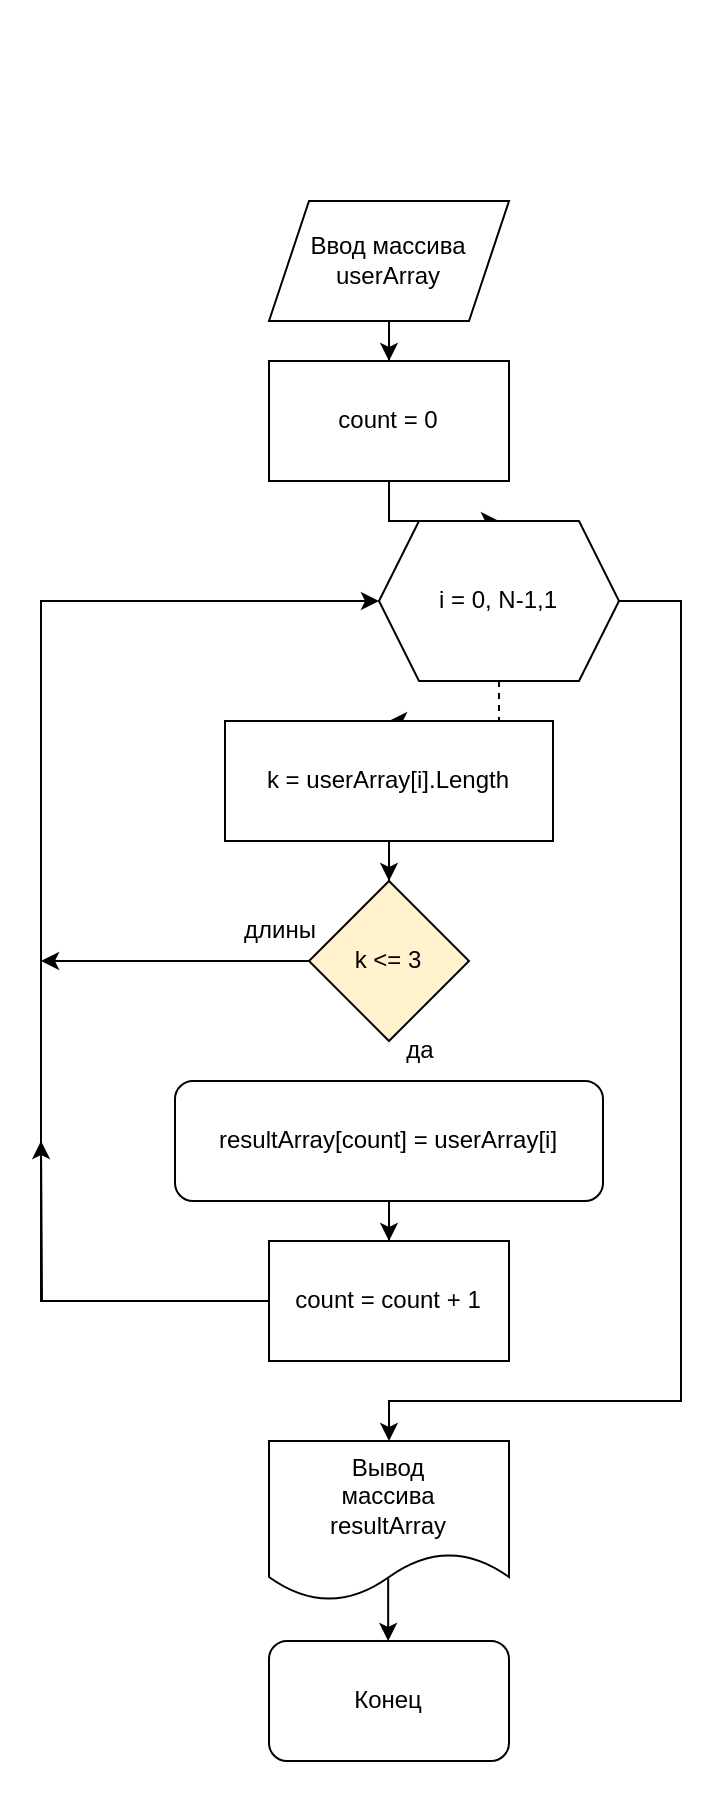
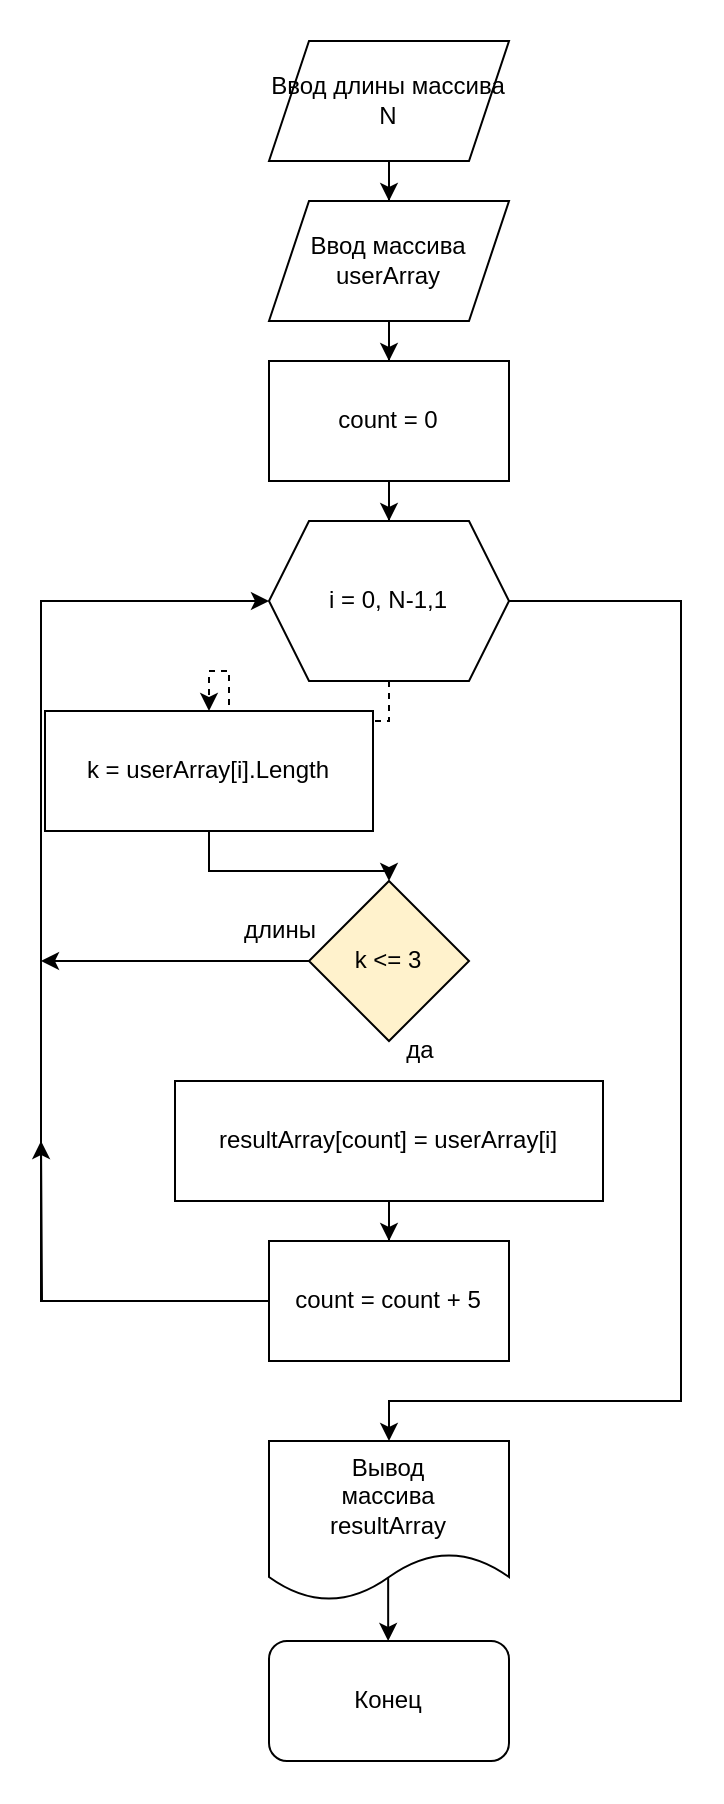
node "Ввод длины массива N": added
edge "Ввод длины массива N" -> "Ввод массива userArray": added
node "i = 0, N-1,1": moved (499, 601) -> (389, 601)
node "k = userArray[i].Length": moved (389, 781) -> (209, 771)
node "resultArray[count] = userArray[i]": shape rounded rectangle -> rectangle
node "count = count + 1": label "count = count + 1" -> "count = count + 5"
